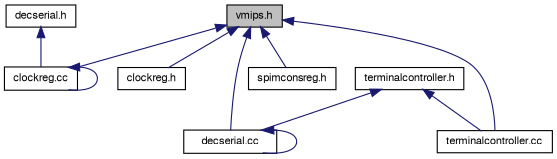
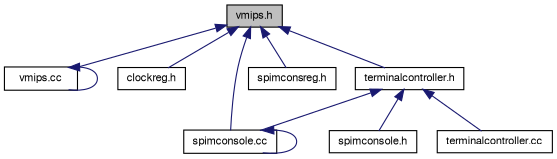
node "decserial.h": removed
edge "terminalcontroller.cc" -> "vmips.h": now "terminalcontroller.h" -> "vmips.h"
node "clockreg.cc": label "clockreg.cc" -> "vmips.cc"
node "decserial.cc": label "decserial.cc" -> "spimconsole.cc"
node "spimconsole.h": added
